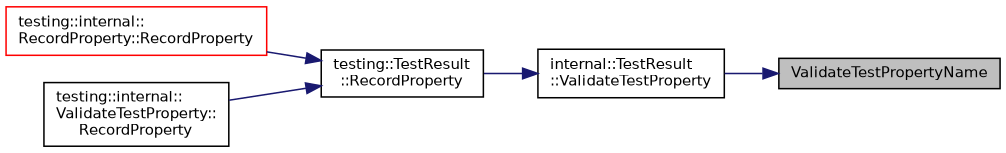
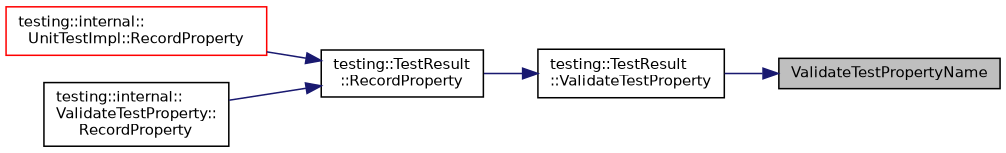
node "testing::internal:: RecordProperty::RecordProperty": label "testing::internal:: RecordProperty::RecordProperty" -> "testing::internal:: UnitTestImpl::RecordProperty"
node "internal::TestResult ::ValidateTestProperty": label "internal::TestResult ::ValidateTestProperty" -> "testing::TestResult ::ValidateTestProperty"
